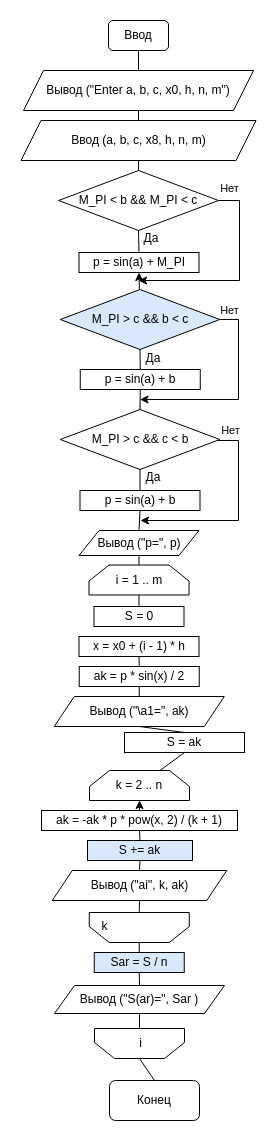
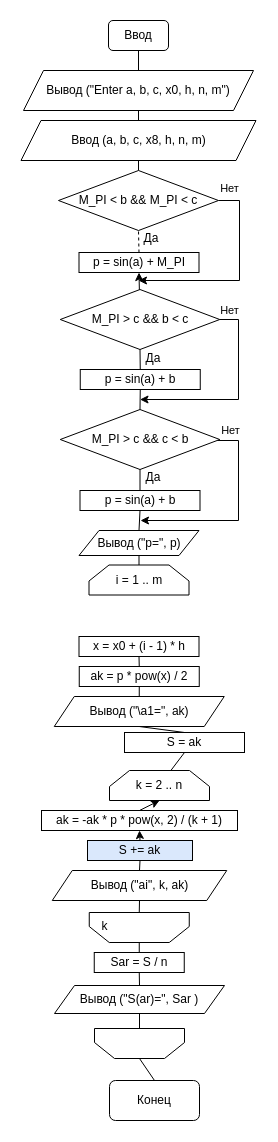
edge "M_PI < b && M_PI < c" -- "p = sin(a) + M_PI": style solid -> dashed
node "M_PI > c && b < c": fillcolor #dae8fc -> #ffffff
edge "i = 1 .. m" -- "S = 0": removed
node "S = 0": removed
node "ak = p * sin(x) / 2": label "ak = p * sin(x) / 2" -> "ak = p * pow(x) / 2"
node "k = 2 .. n": moved (140, 786) -> (160, 786)
edge "ak = -ak * p * pow(x, 2) / (k + 1)" -- "S += ak": arrowhead none -> classic
node "Sar = S / n": fillcolor #dae8fc -> #ffffff
node "i": removed
